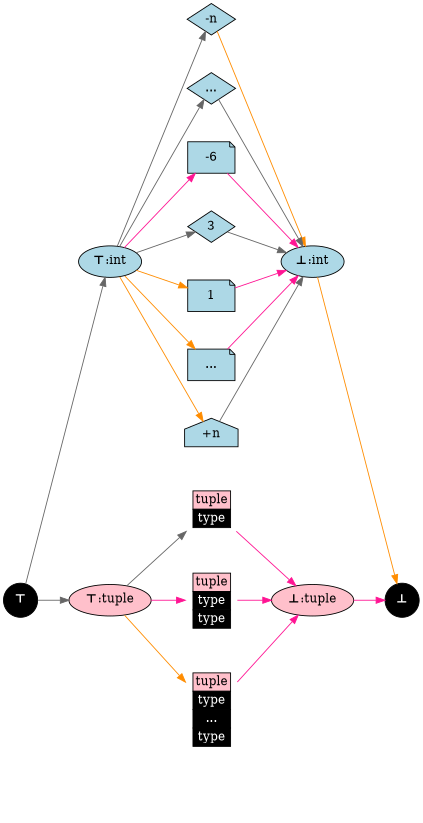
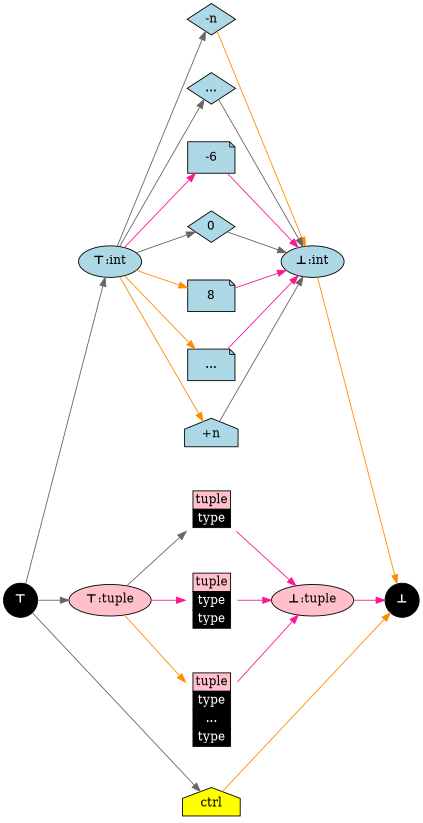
node "3": label "3" -> "0"
node "1": label "1" -> "8"
node "ctrl": added
